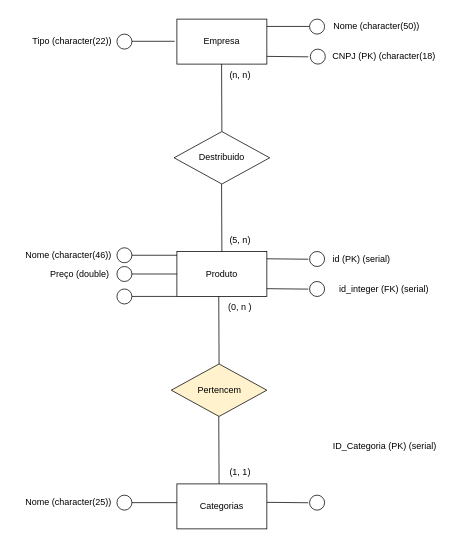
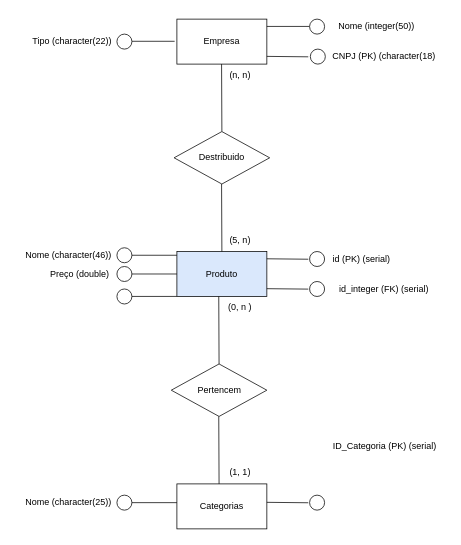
node "Nome (character(50))": label "Nome (character(50))" -> "Nome (integer(50))"
node "Produto": fillcolor #ffffff -> #dae8fc
node "Pertencem": fillcolor #fff2cc -> #ffffff
